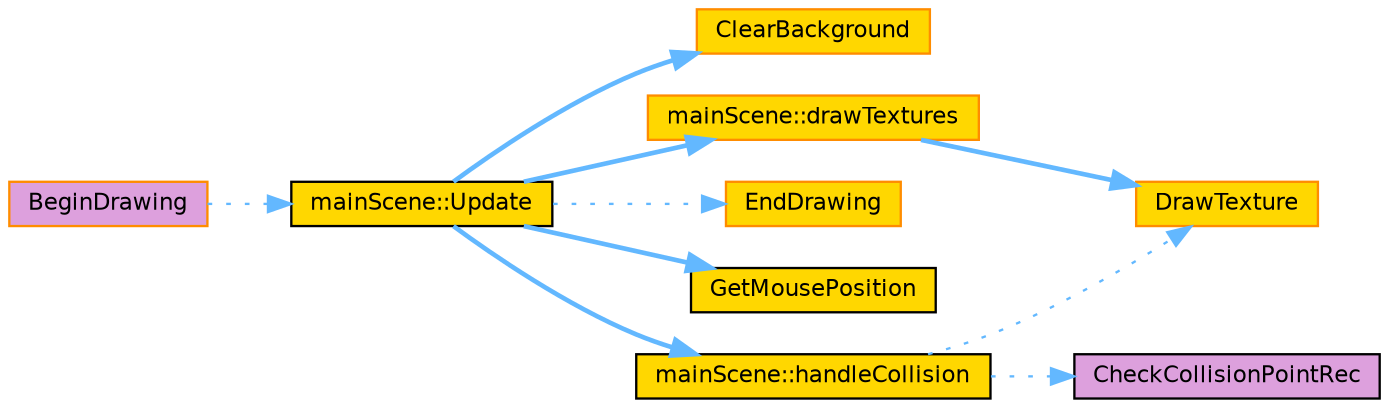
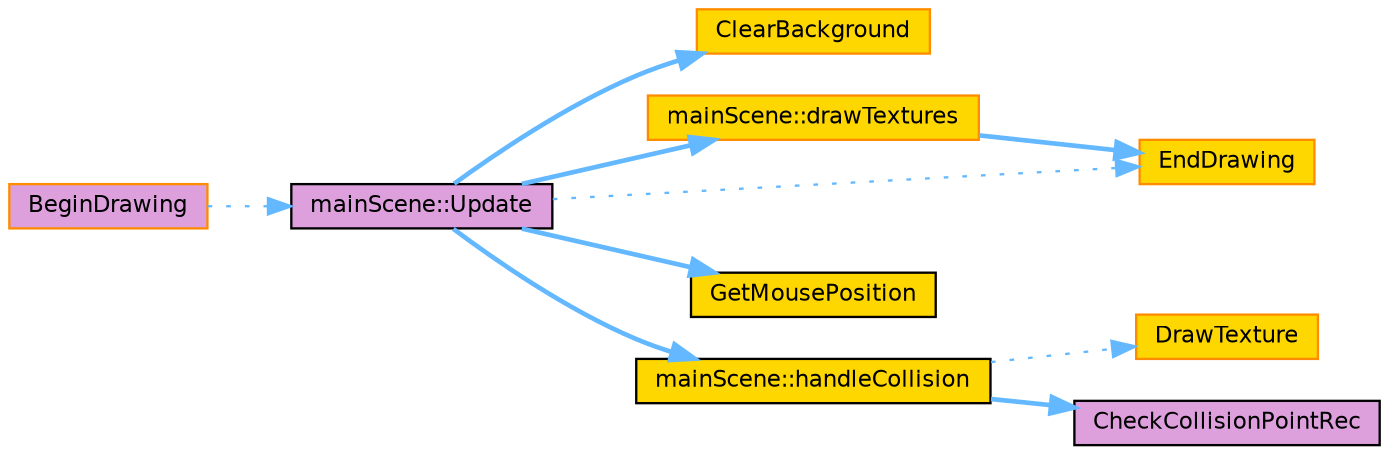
edge "mainScene::drawTextures" -> "DrawTexture": now "mainScene::drawTextures" -> "EndDrawing"
node "mainScene::Update": fillcolor gold -> plum
edge "mainScene::handleCollision" -> "CheckCollisionPointRec": style dotted -> bold
